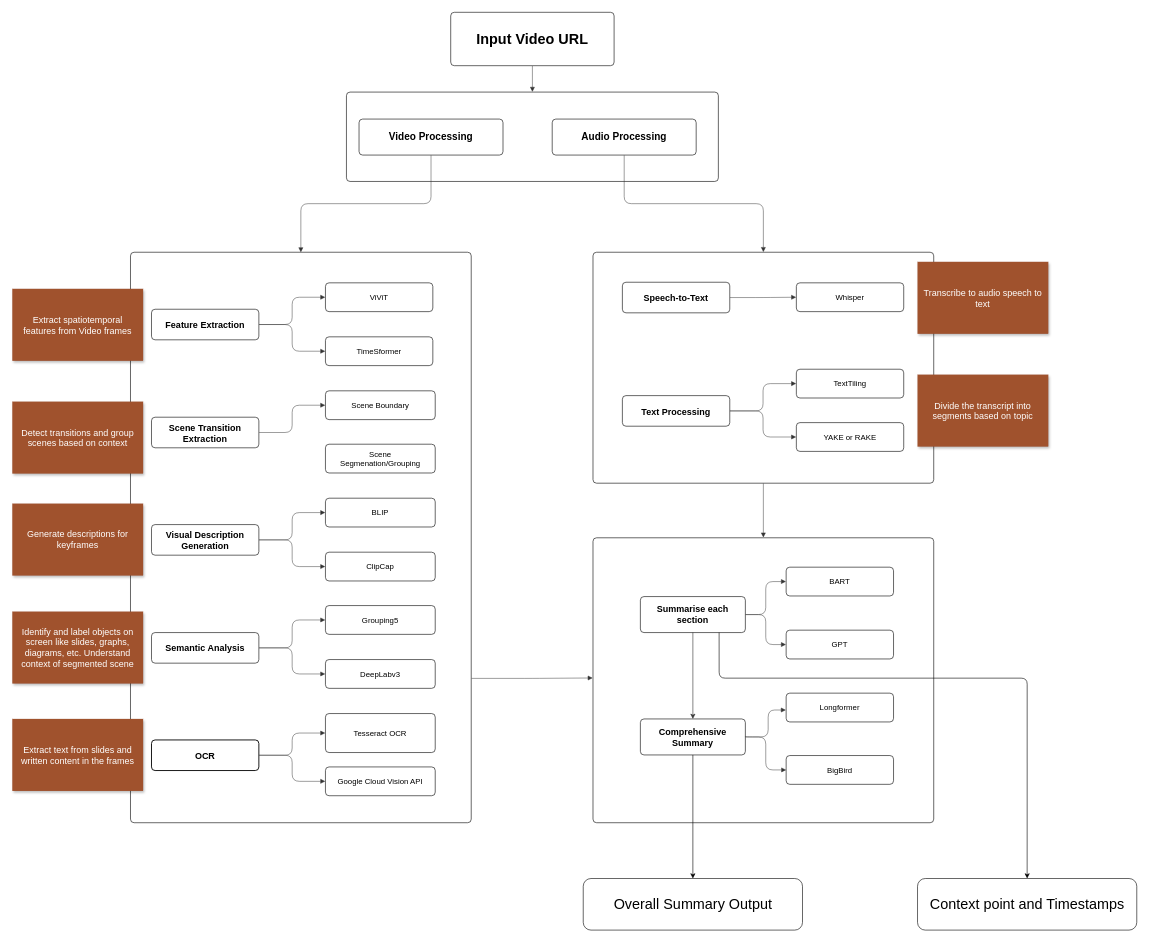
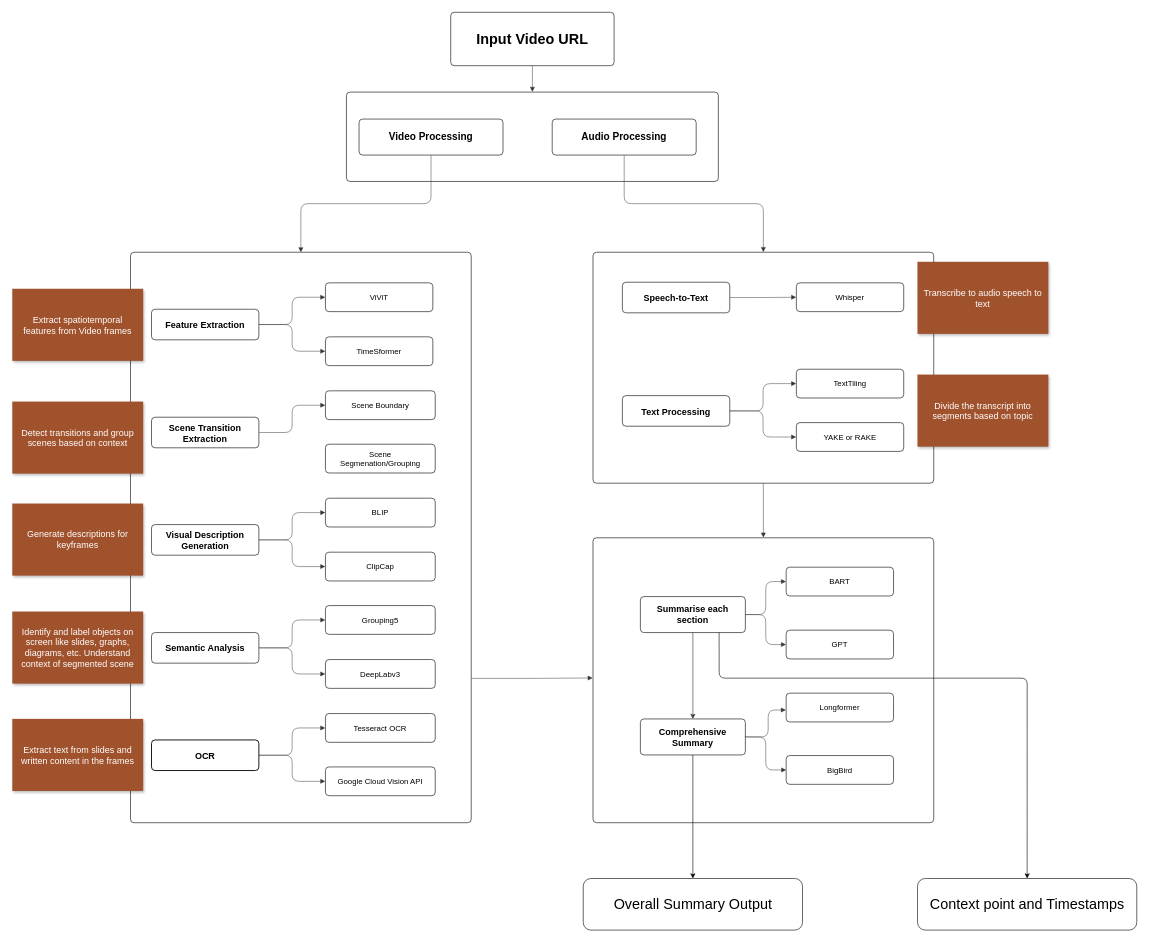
node "Tesseract OCR": size 110x39 -> 110x29
